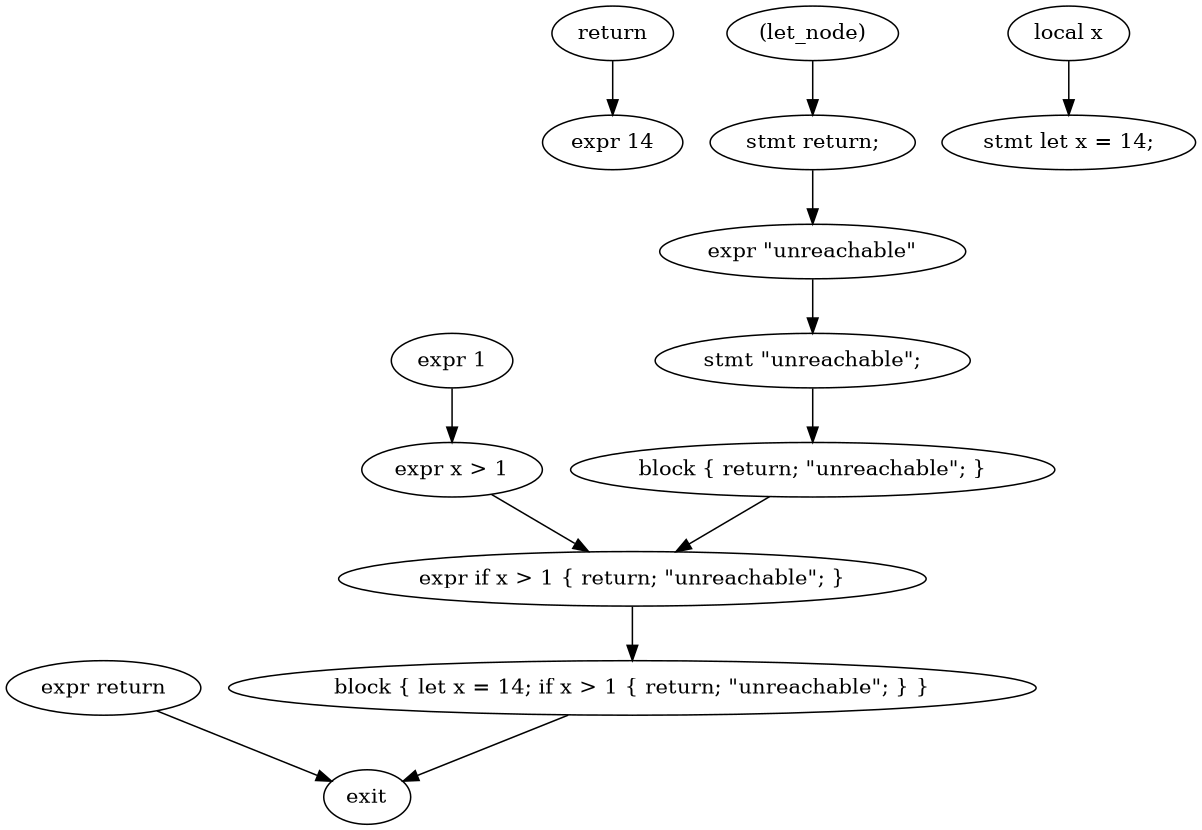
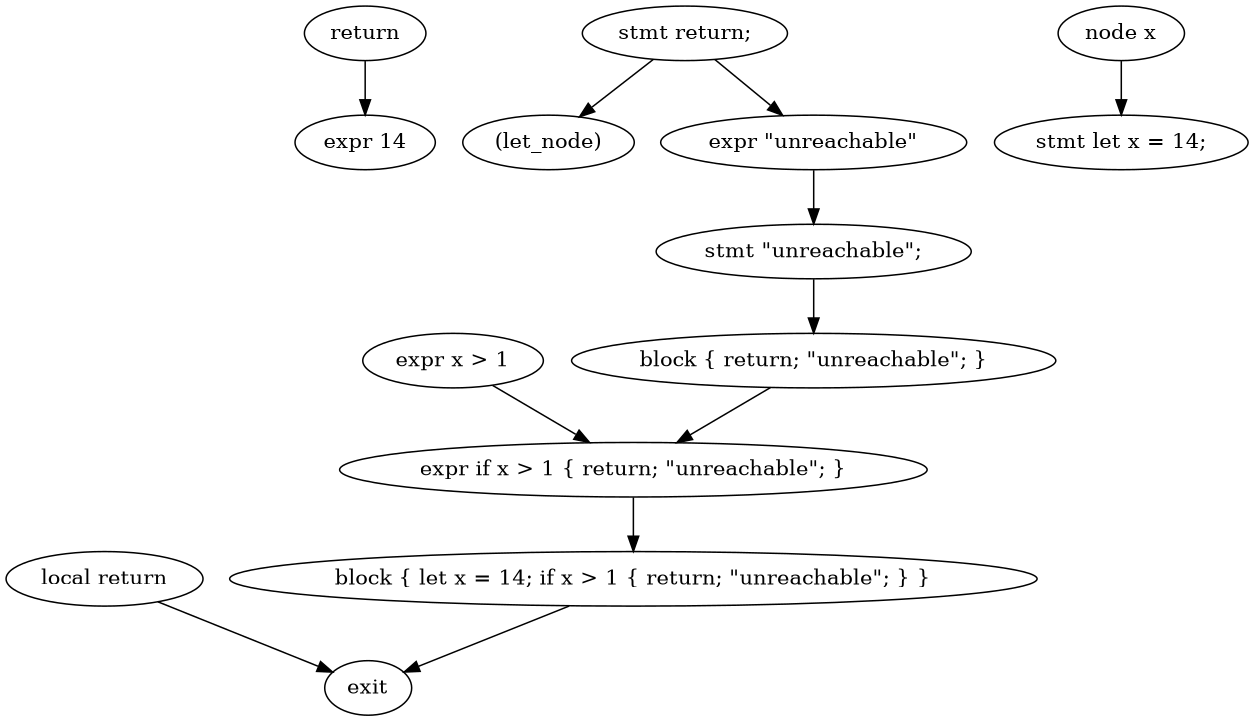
node "local x": label "local x" -> "node x"
edge "(let_node)" -> "stmt return;": reversed
node "expr 1": removed
node "expr return": label "expr return" -> "local return"
